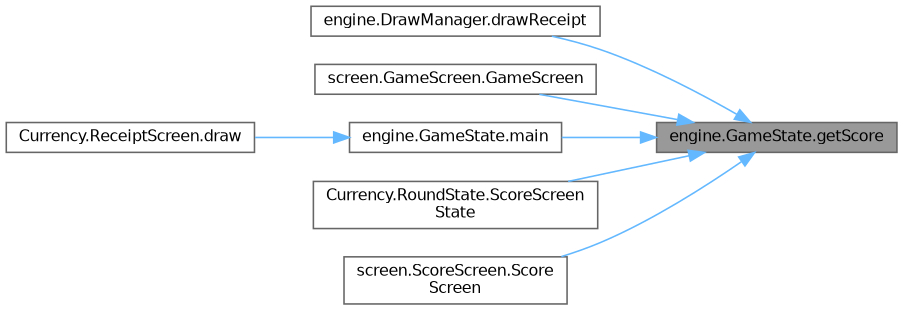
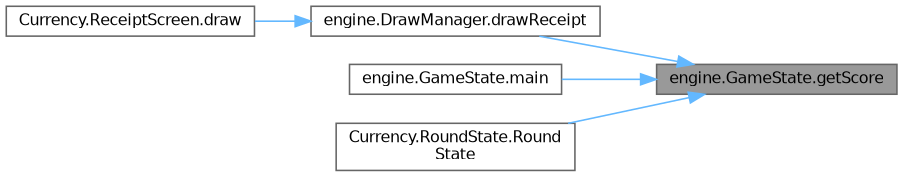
node "screen.GameScreen.GameScreen": removed
edge "Currency.ReceiptScreen.draw" -> "engine.GameState.main": now "Currency.ReceiptScreen.draw" -> "engine.DrawManager.drawReceipt"
node "Currency.RoundState.ScoreScreen State": label "Currency.RoundState.ScoreScreen State" -> "Currency.RoundState.Round State"
node "screen.ScoreScreen.Score Screen": removed
